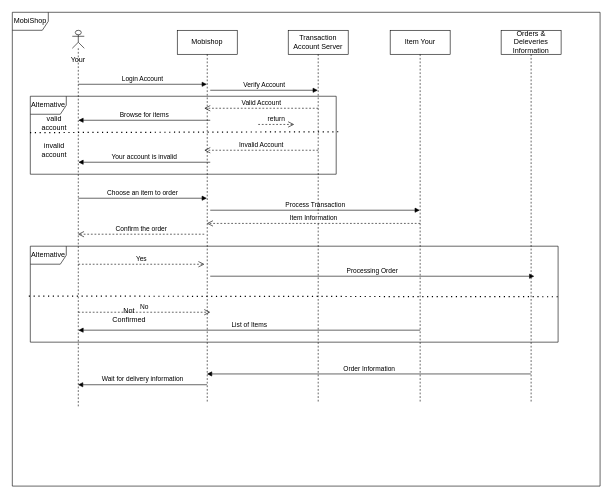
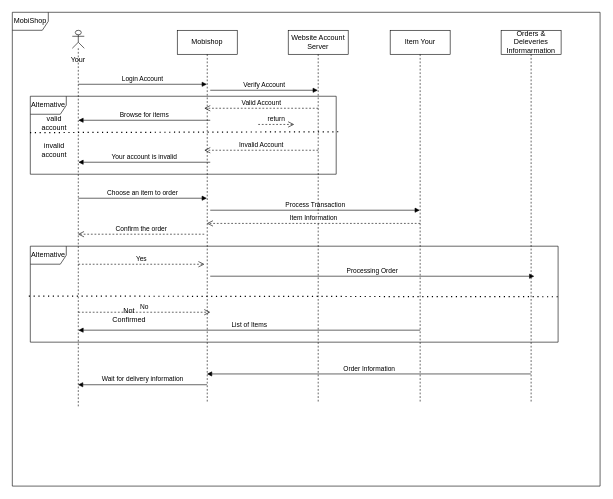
node "Transaction Account Server": label "Transaction Account Server" -> "Website Account Server"
node "Orders & Deleveries Information": label "Orders & Deleveries Information" -> "Orders & Deleveries Informarmation"
